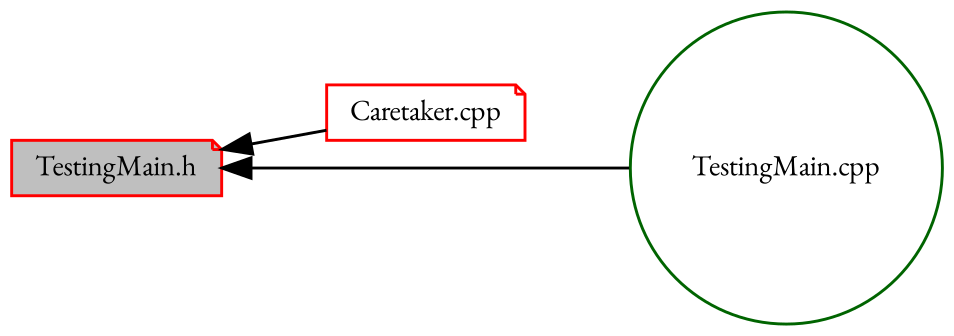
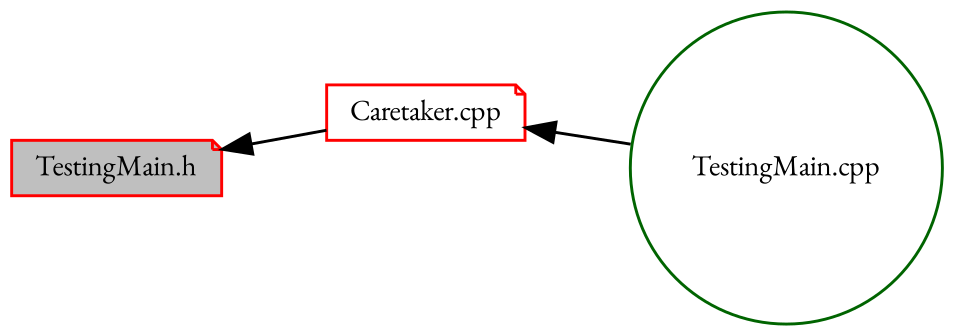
edge "TestingMain.cpp" -> "TestingMain.h": now "TestingMain.cpp" -> "Caretaker.cpp"
